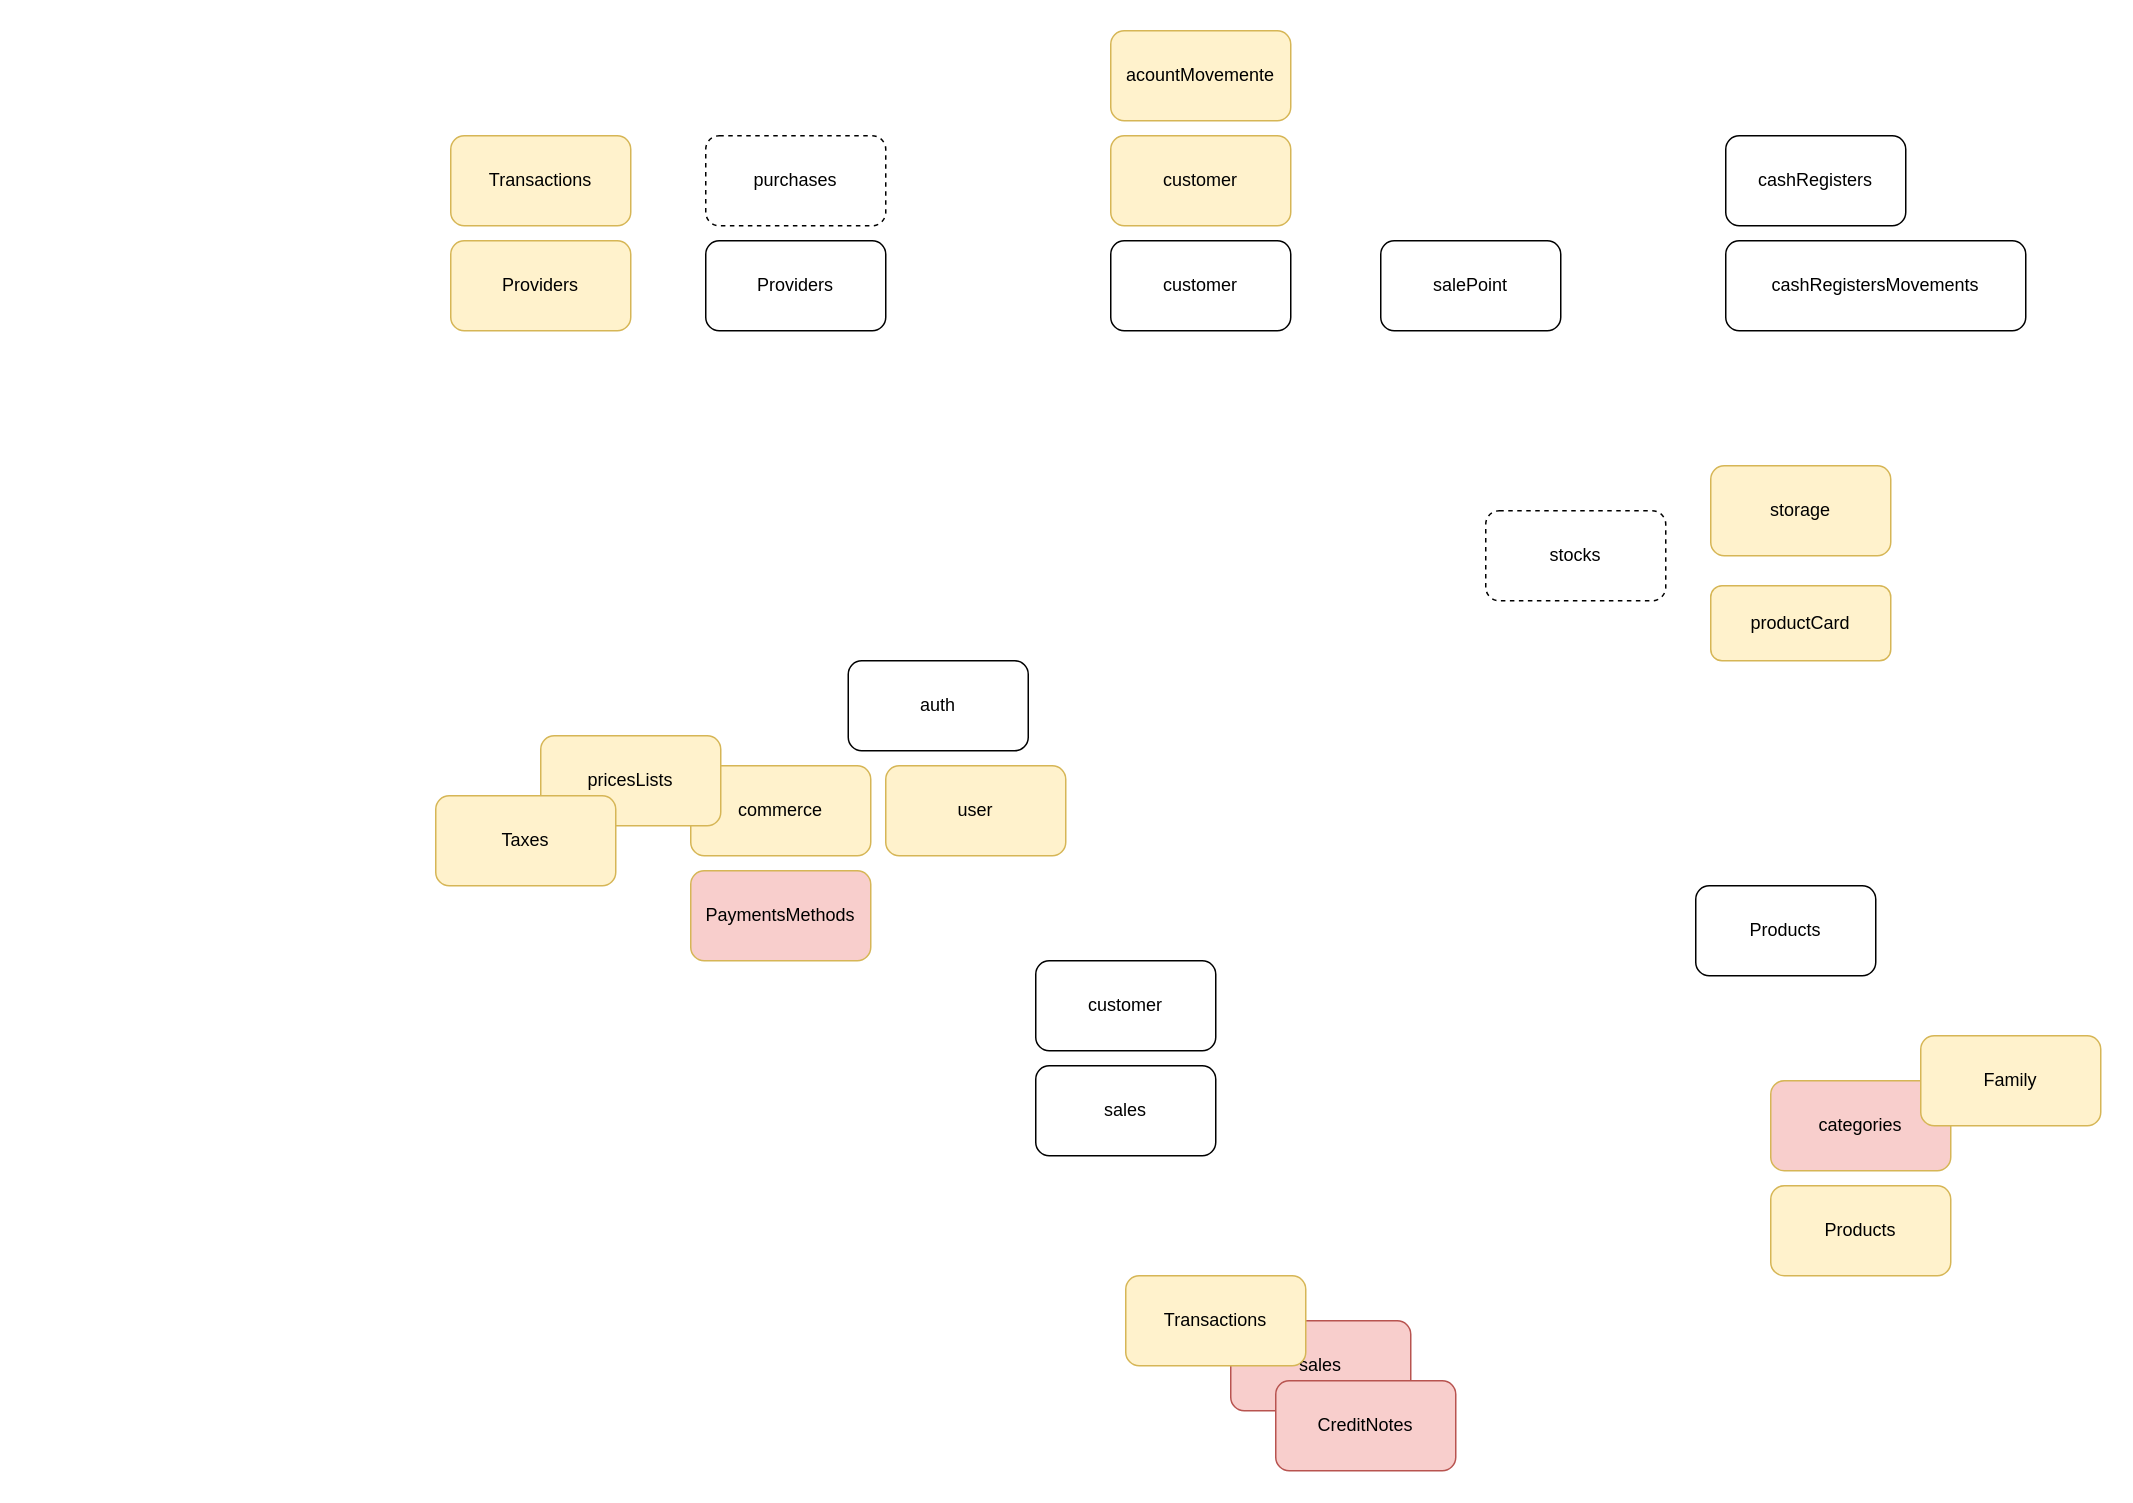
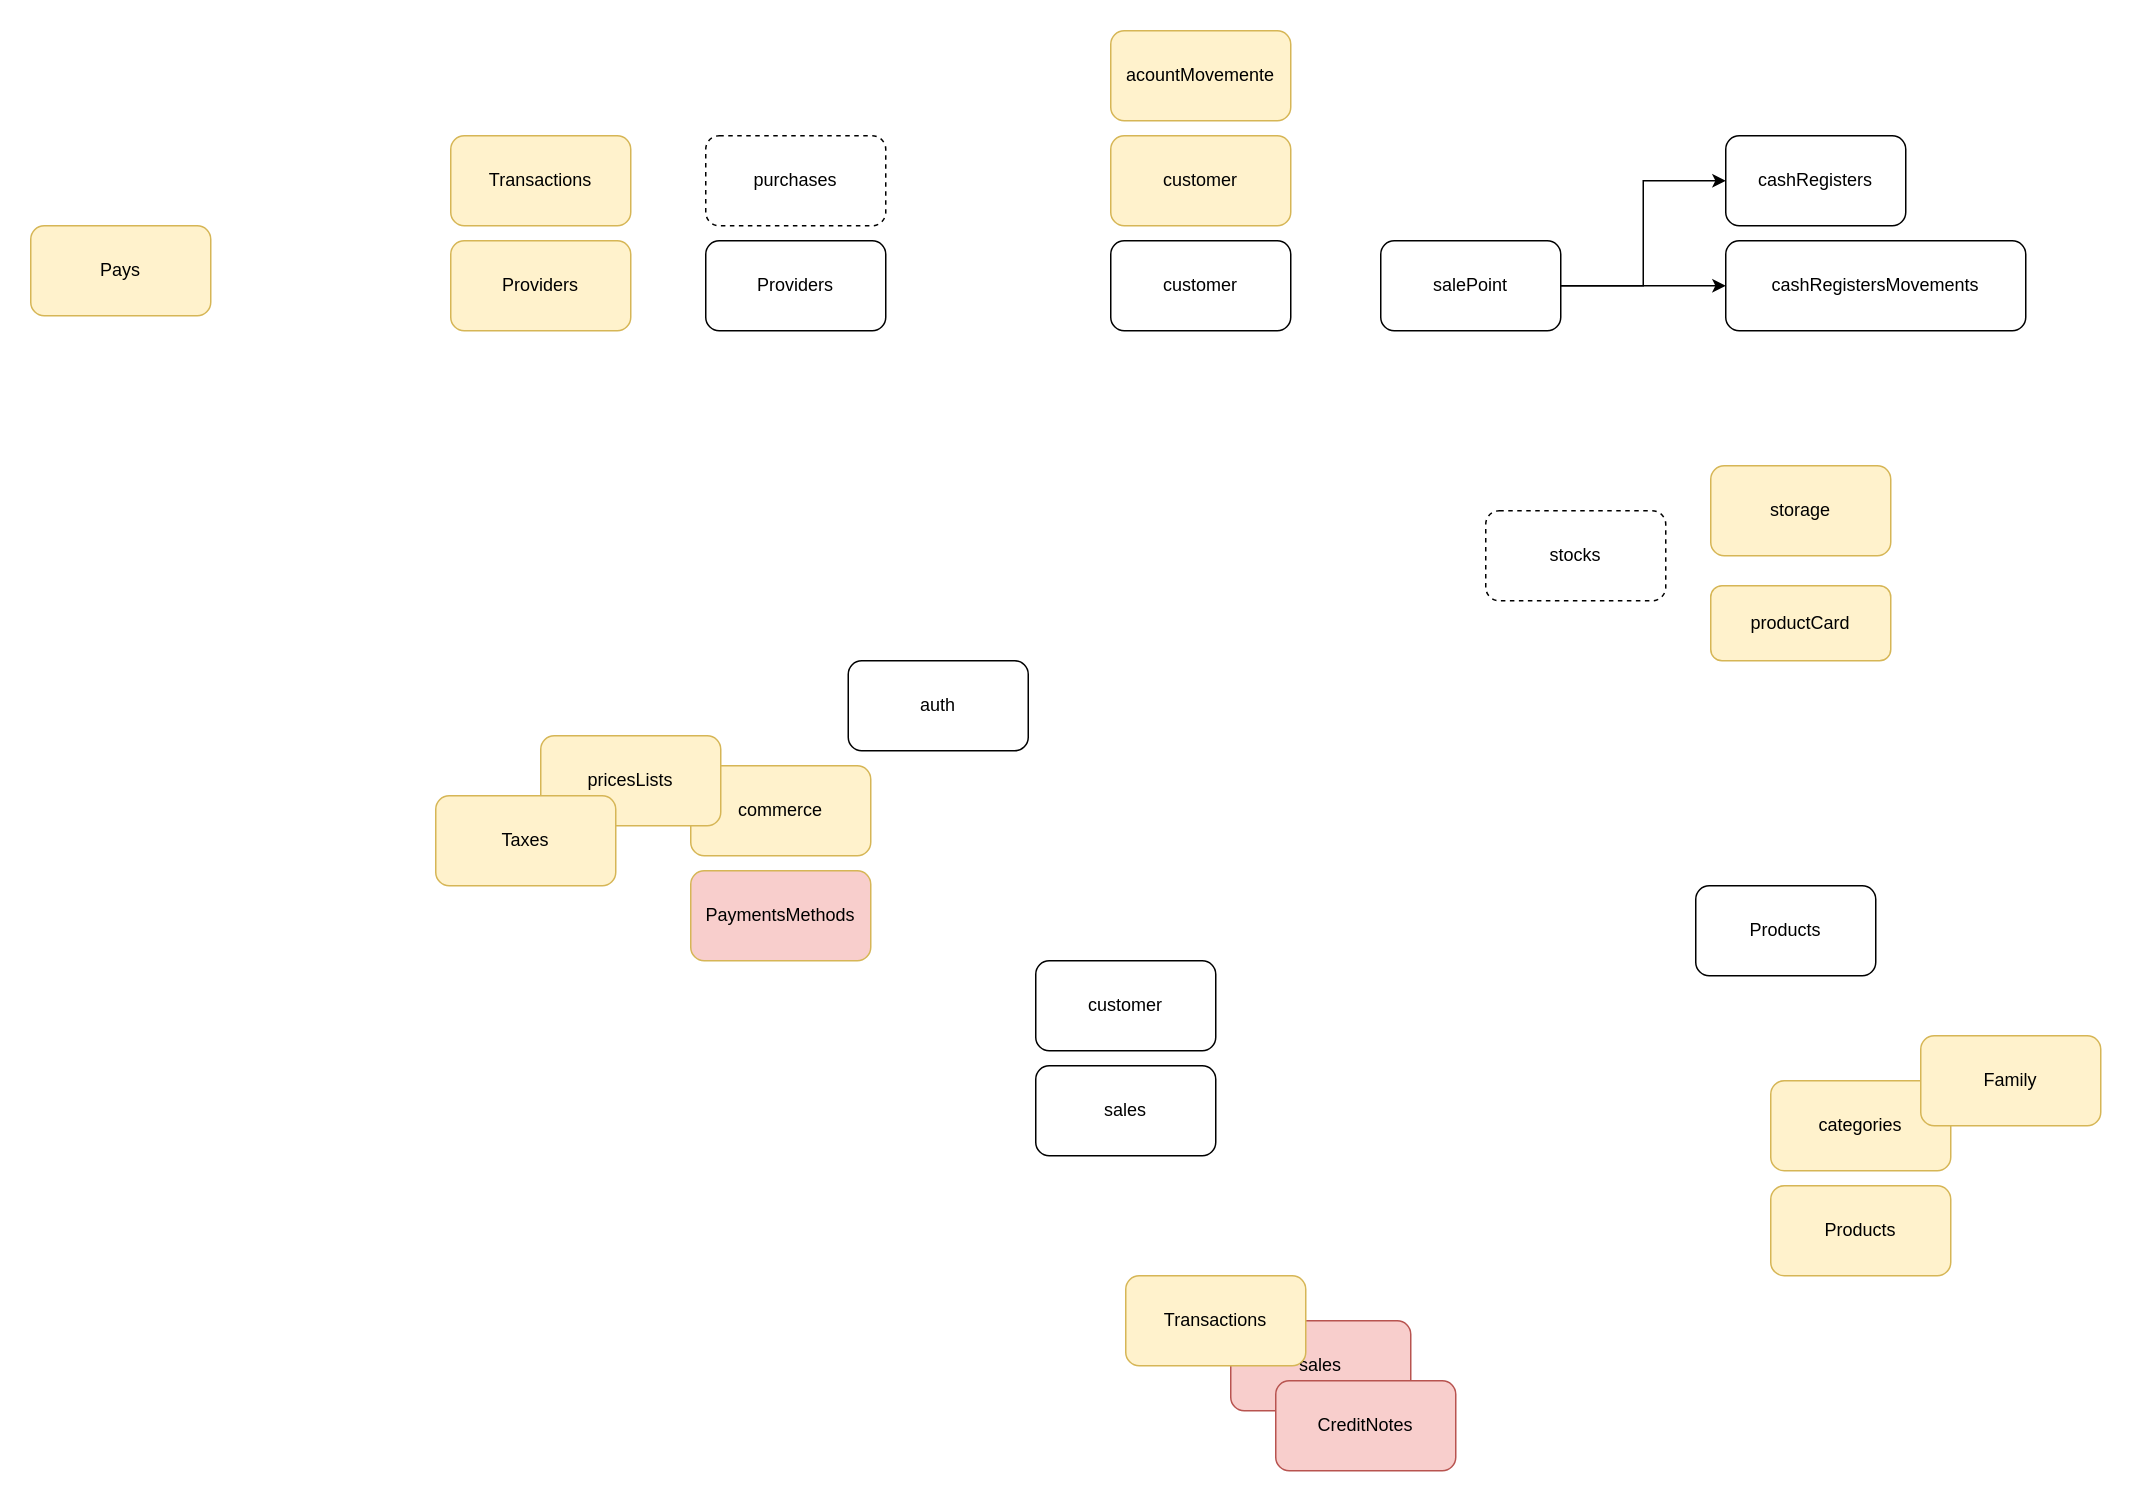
edge "salePoint" -> "cashRegisters": added
node "Pays": added
edge "salePoint" -> "cashRegistersMovements": added
node "user": removed
node "categories": fillcolor #f8cecc -> #fff2cc
